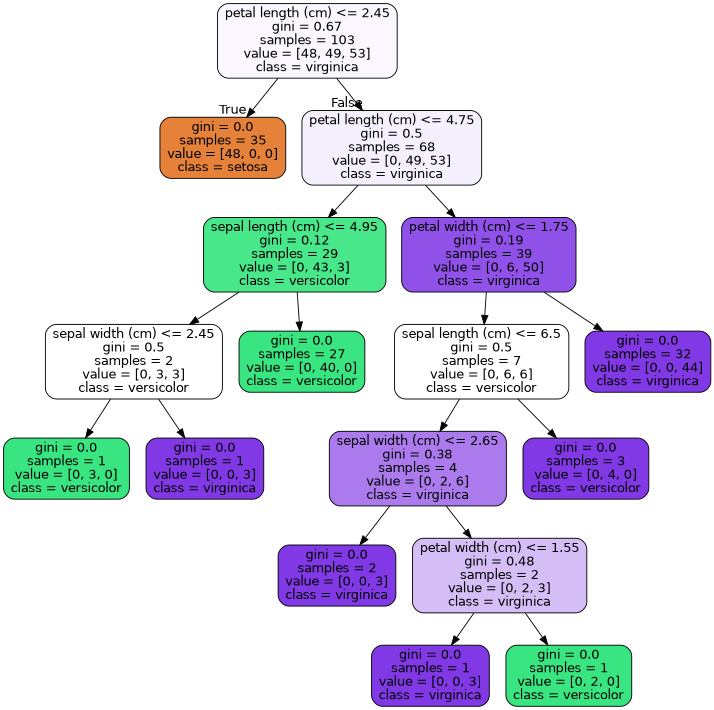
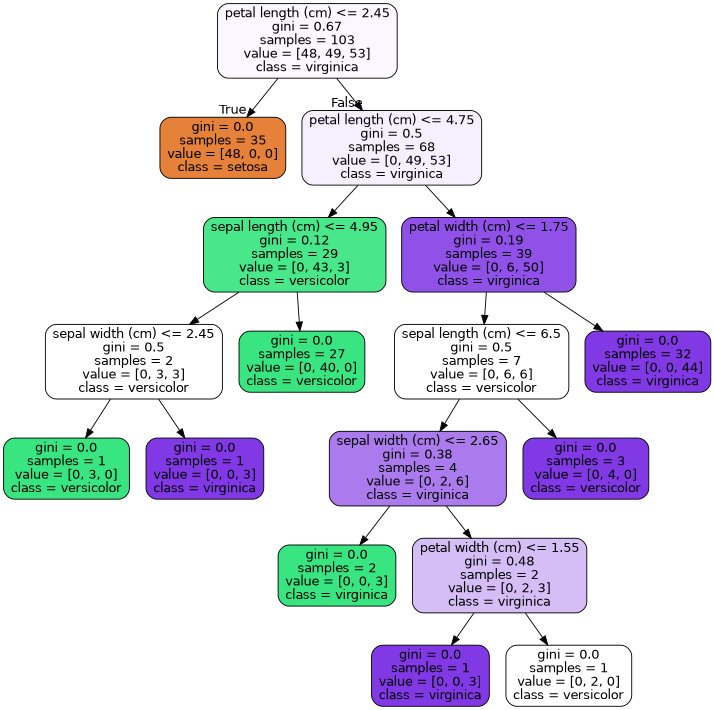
node "gini = 0.0 samples = 2 value = [0, 0, 3] class = virginica": fillcolor #8139e5 -> #39e581
node "gini = 0.0 samples = 1 value = [0, 2, 0] class = versicolor": fillcolor #39e581 -> #ffffff
